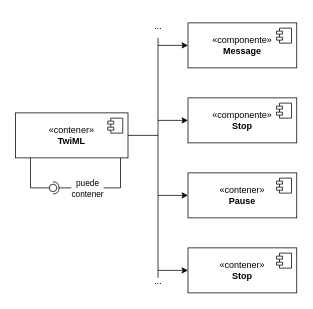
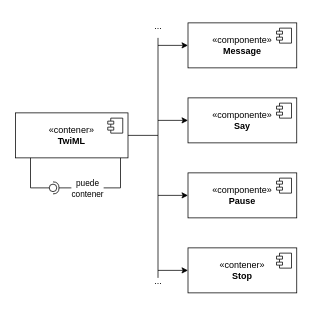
node "«componente» Stop": label "«componente» Stop" -> "«componente» Say"
node "«contener» Pause": label "«contener» Pause" -> "«componente» Pause"
